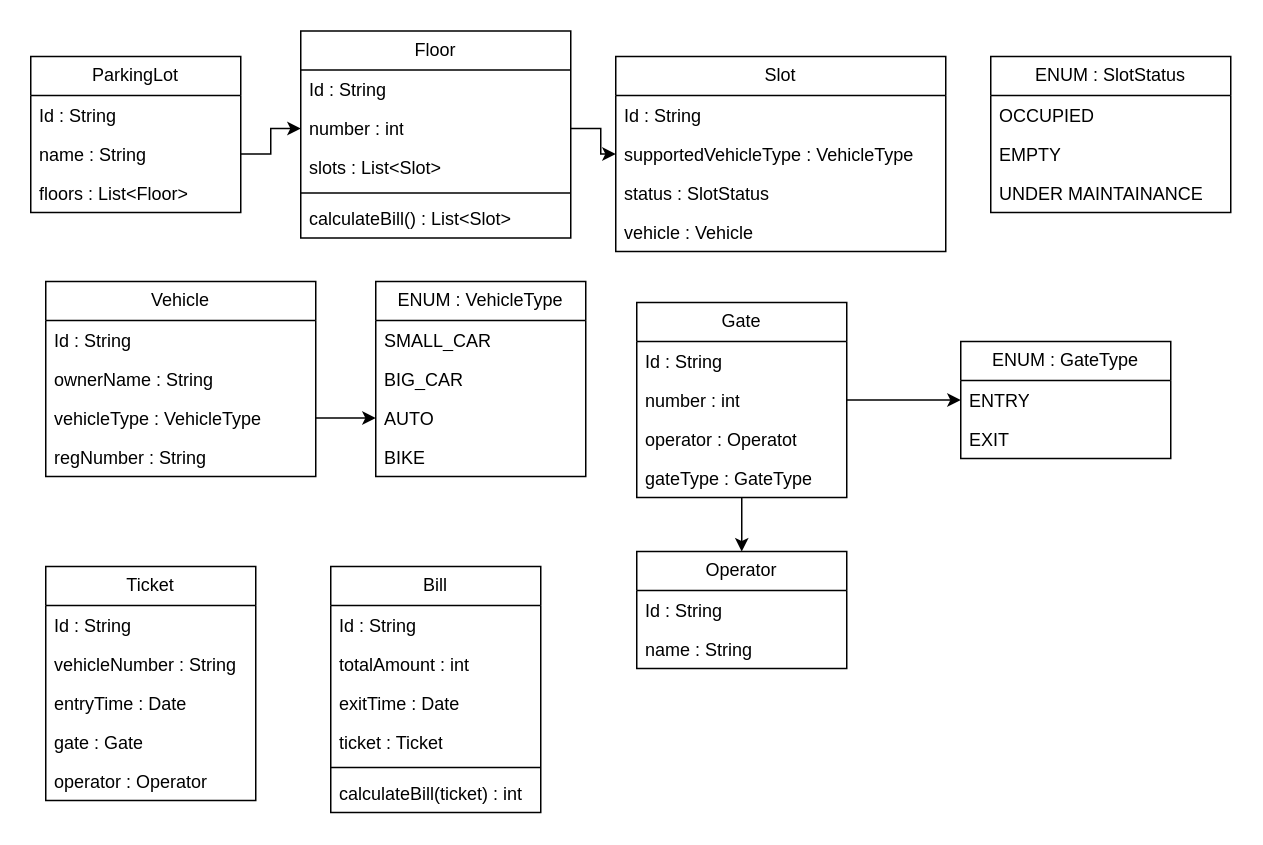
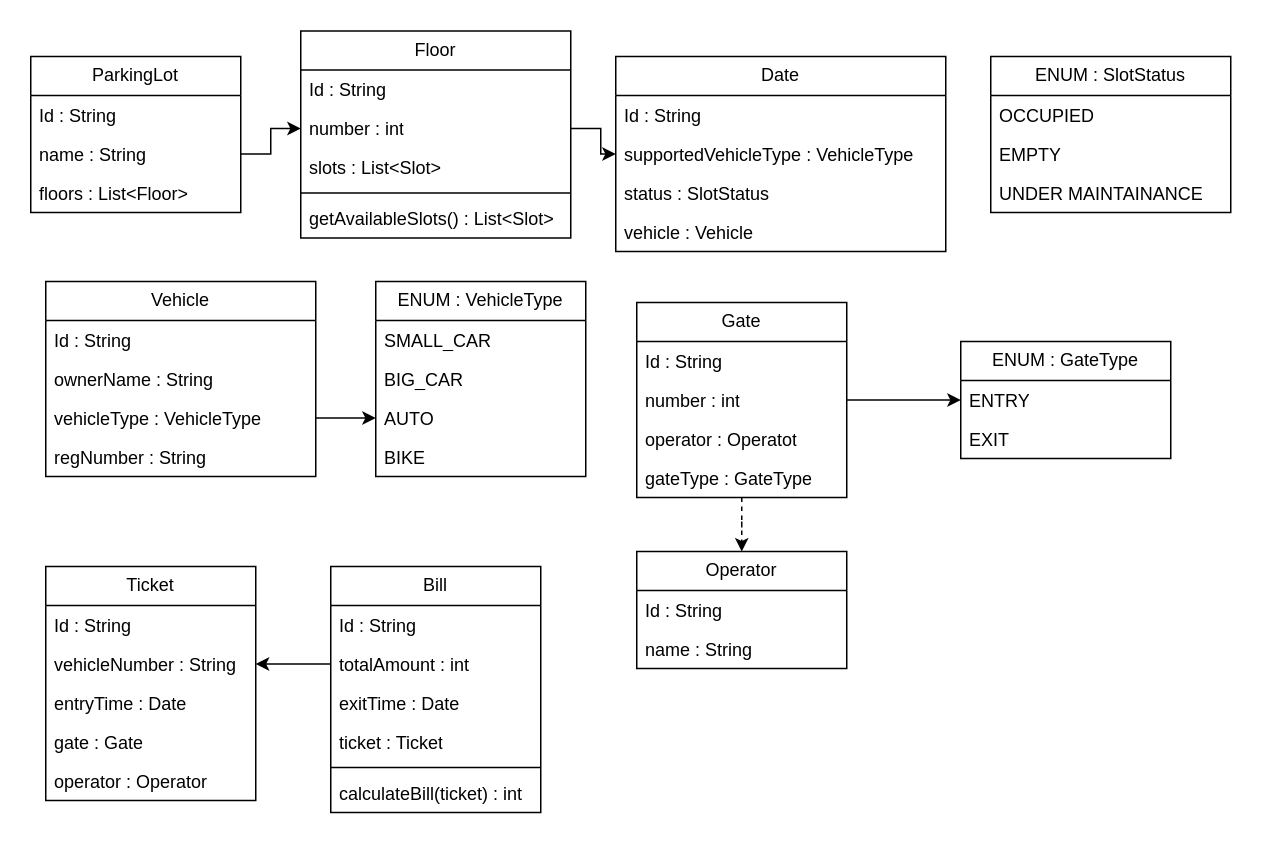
node "Slot": label "Slot" -> "Date"
node "calculateBill() : List<Slot>": label "calculateBill() : List<Slot>" -> "getAvailableSlots() : List<Slot>"
edge "Gate" -> "Operator": style solid -> dashed
edge "totalAmount : int" -> "vehicleNumber : String": added
